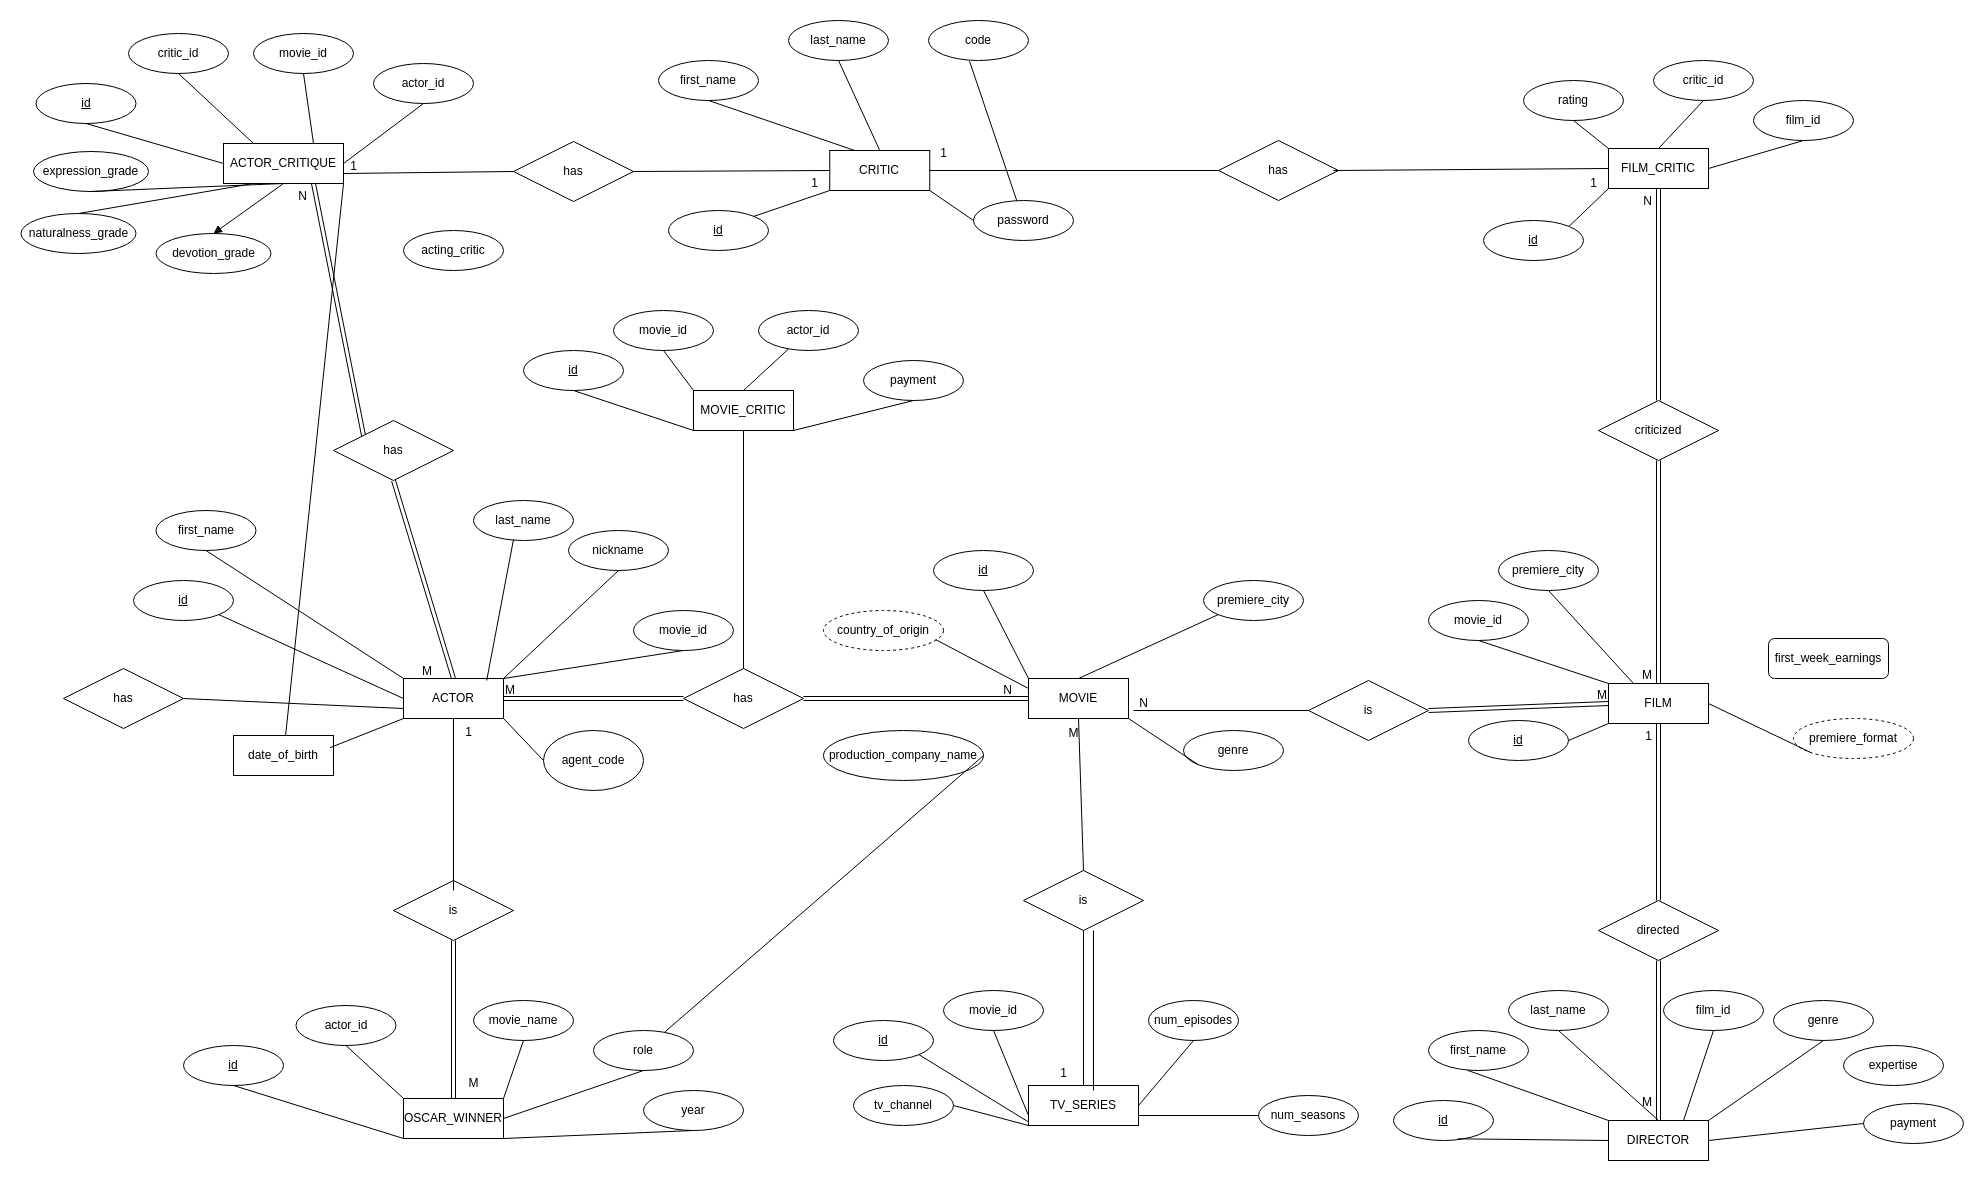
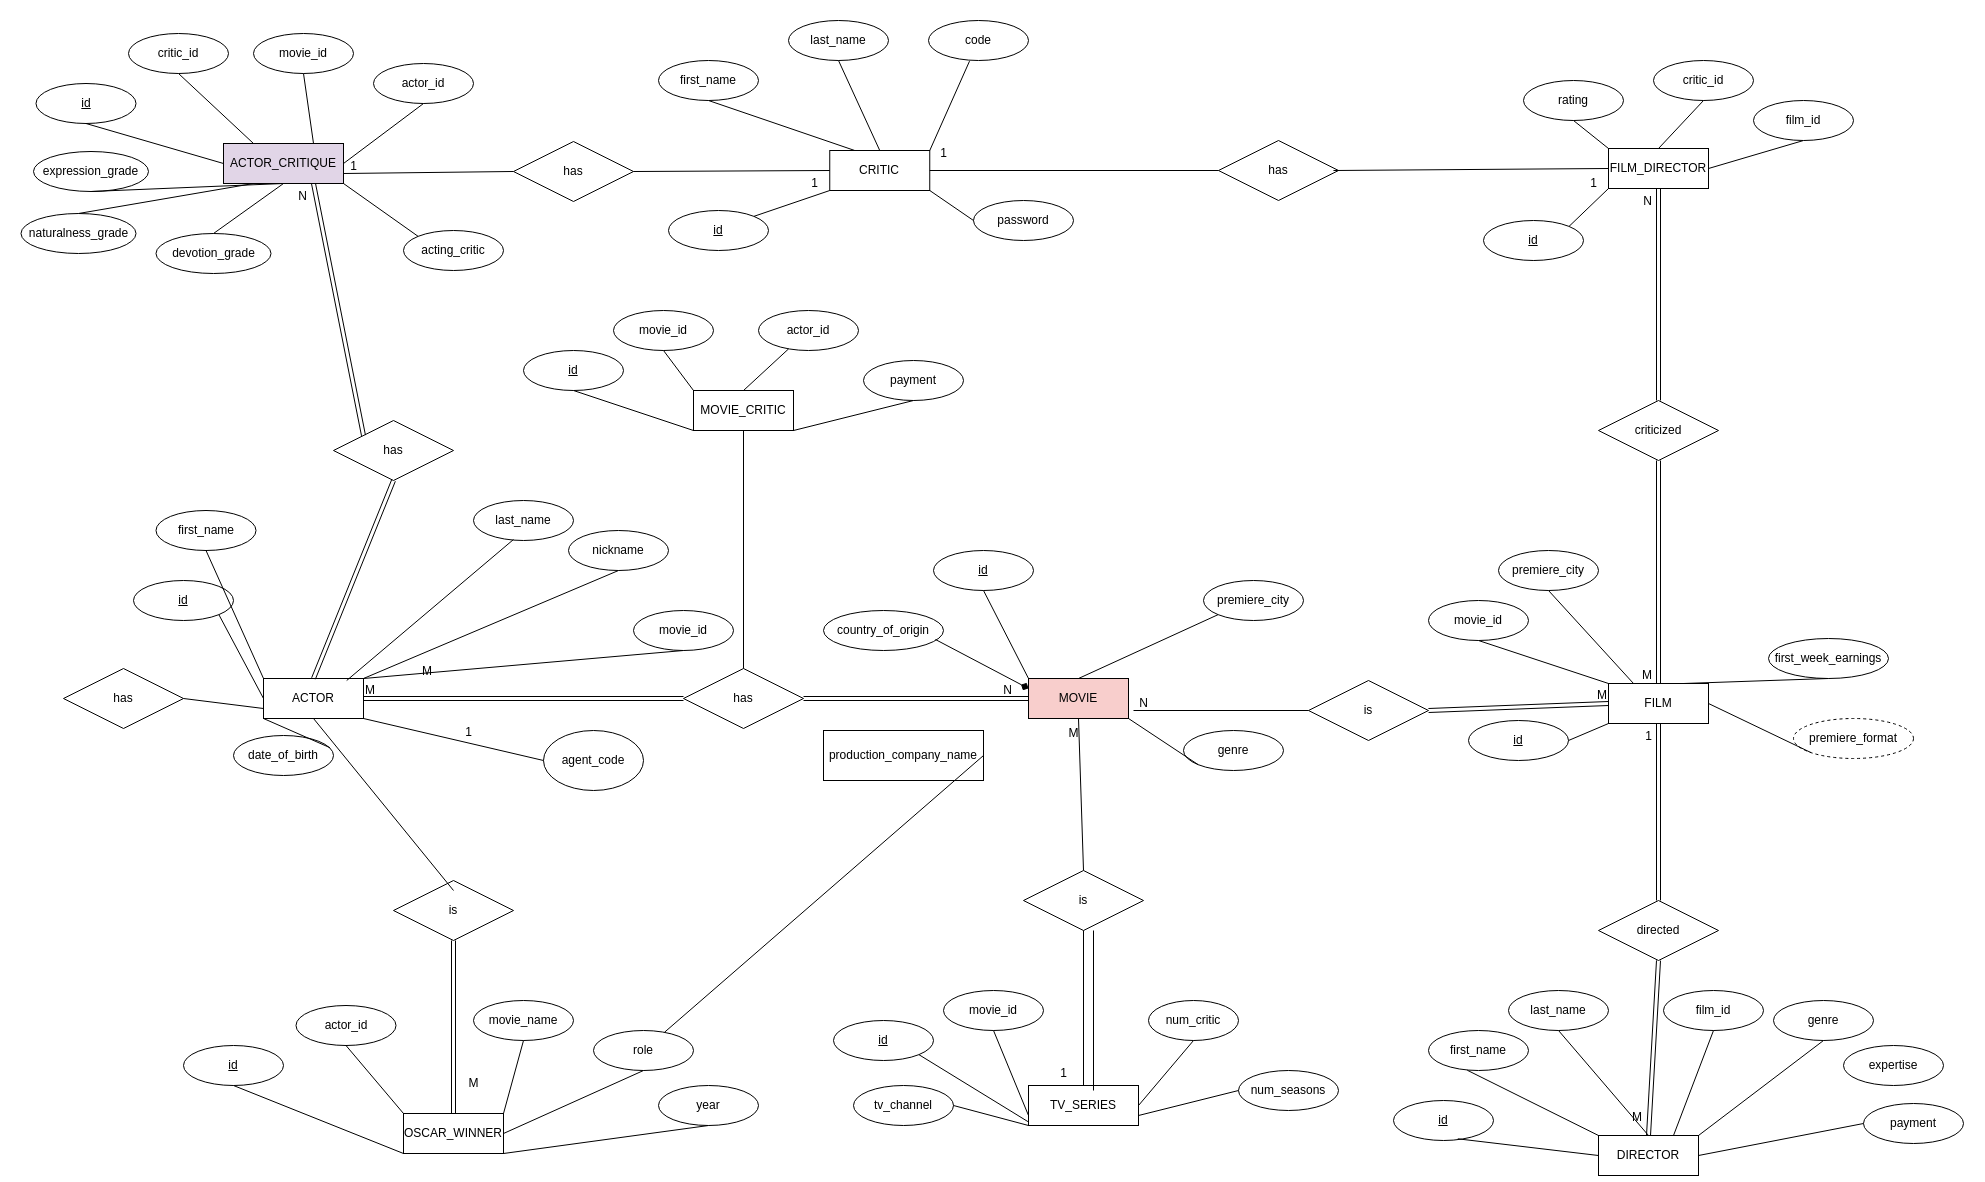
edge "code" -- "password": now "code" -- "CRITIC"
node "ACTOR_CRITIQUE": fillcolor #ffffff -> #e1d5e7
node "FILM_CRITIC": label "FILM_CRITIC" -> "FILM_DIRECTOR"
edge "ACTOR_CRITIQUE" -> "devotion_grade": arrowhead block -> none
edge "ACTOR_CRITIQUE" -- "date_of_birth": now "ACTOR_CRITIQUE" -- "acting_critic"
node "country_of_origin": style dashed -> solid
node "first_week_earnings": shape rounded rectangle -> ellipse
edge "first_week_earnings" -- "FILM": added
edge "country_of_origin" -- "MOVIE": arrowhead none -> diamond
node "ACTOR": moved (454, 699) -> (314, 699)
node "MOVIE": fillcolor #ffffff -> #f8cecc
node "date_of_birth": shape rectangle -> ellipse
node "production_company_name": shape ellipse -> rectangle
node "num_episodes": label "num_episodes" -> "num_critic"
node "year": moved (694, 1111) -> (709, 1106)
node "num_seasons": moved (1309, 1116) -> (1289, 1091)
node "OSCAR_WINNER": moved (454, 1119) -> (454, 1134)
node "DIRECTOR": moved (1659, 1141) -> (1649, 1156)
